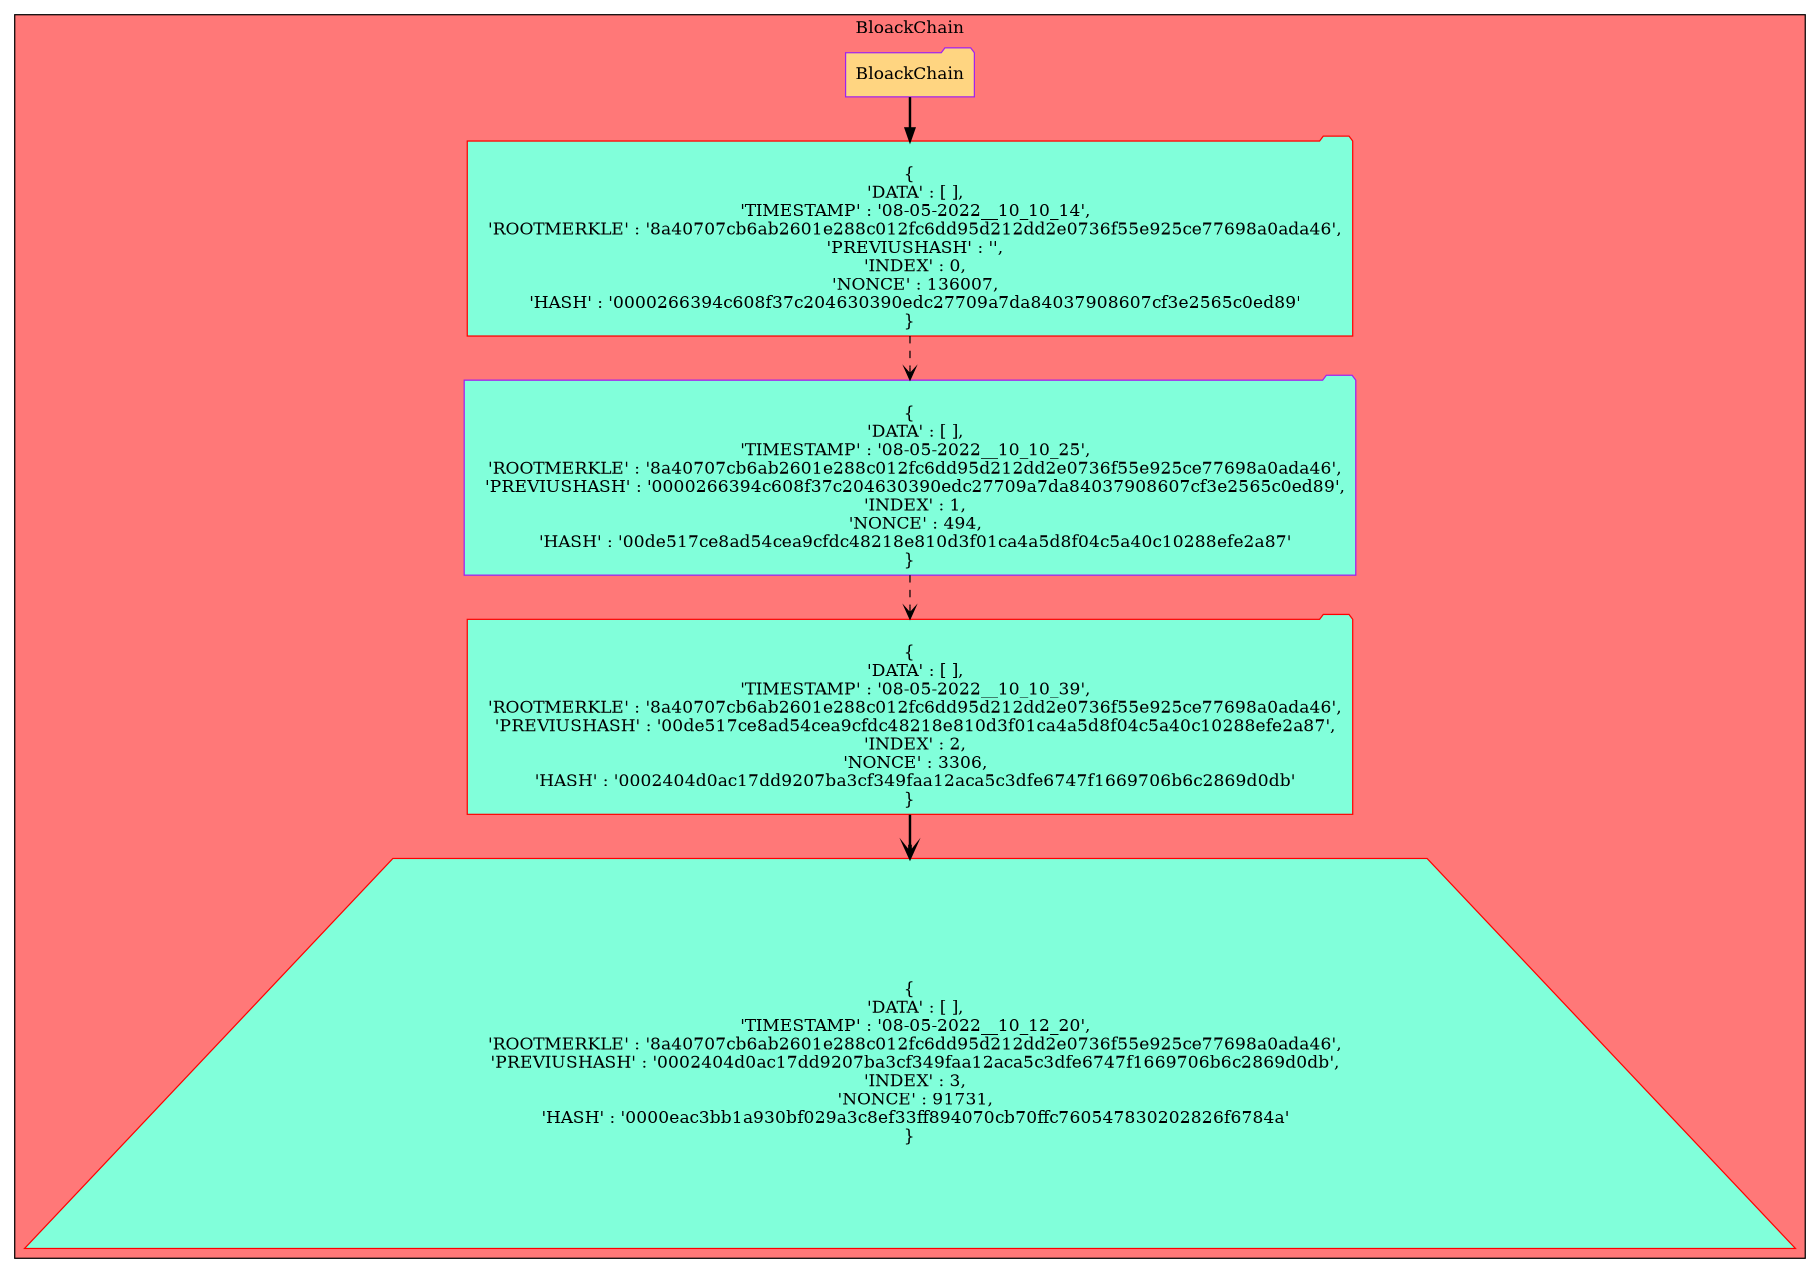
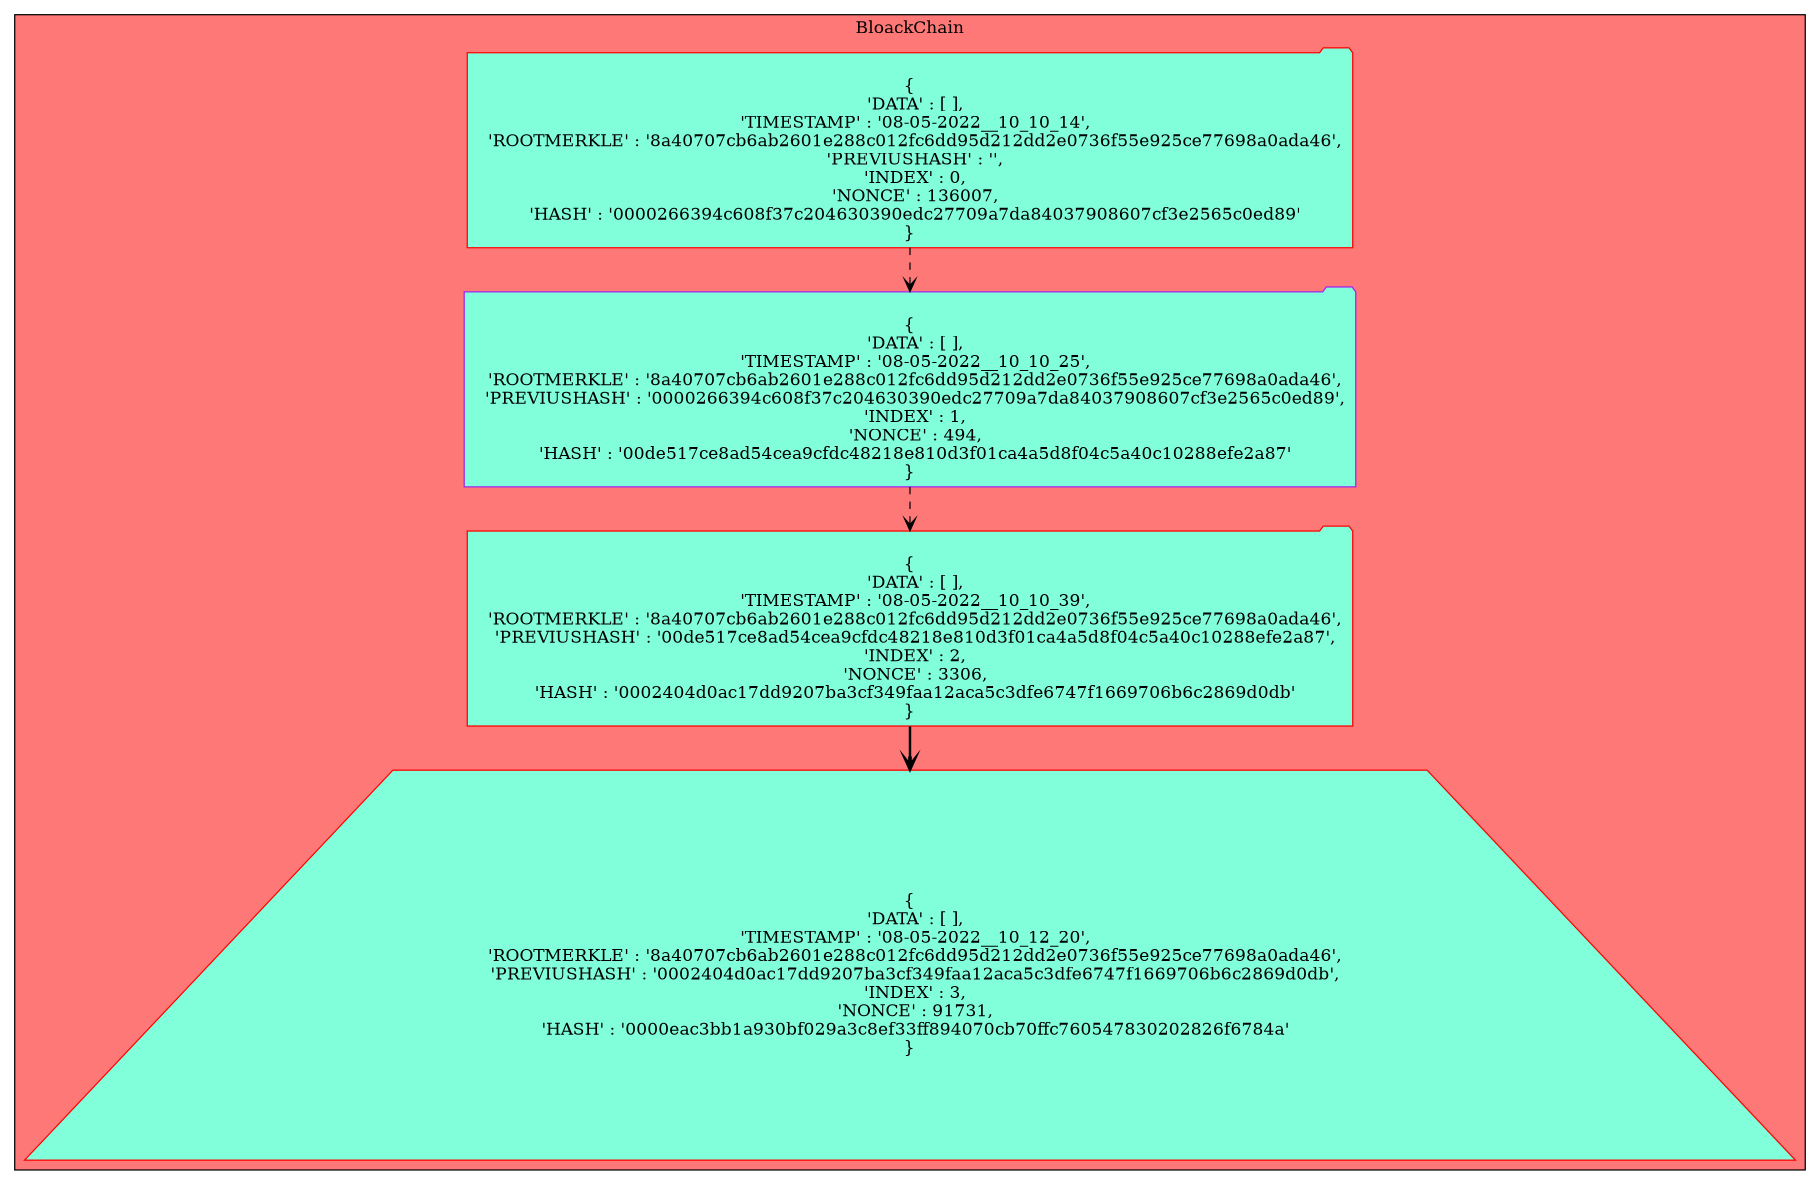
node "BloackChain": removed
